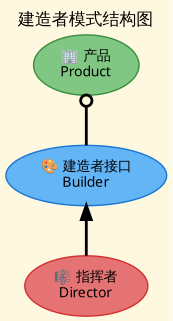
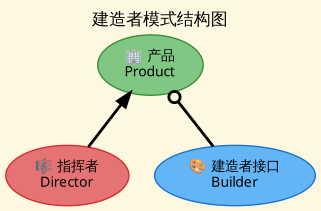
edge "🎼 指挥者 Director" -> "🎨 建造者接口 Builder": now "🎼 指挥者 Director" -> "🏢 产品 Product"
